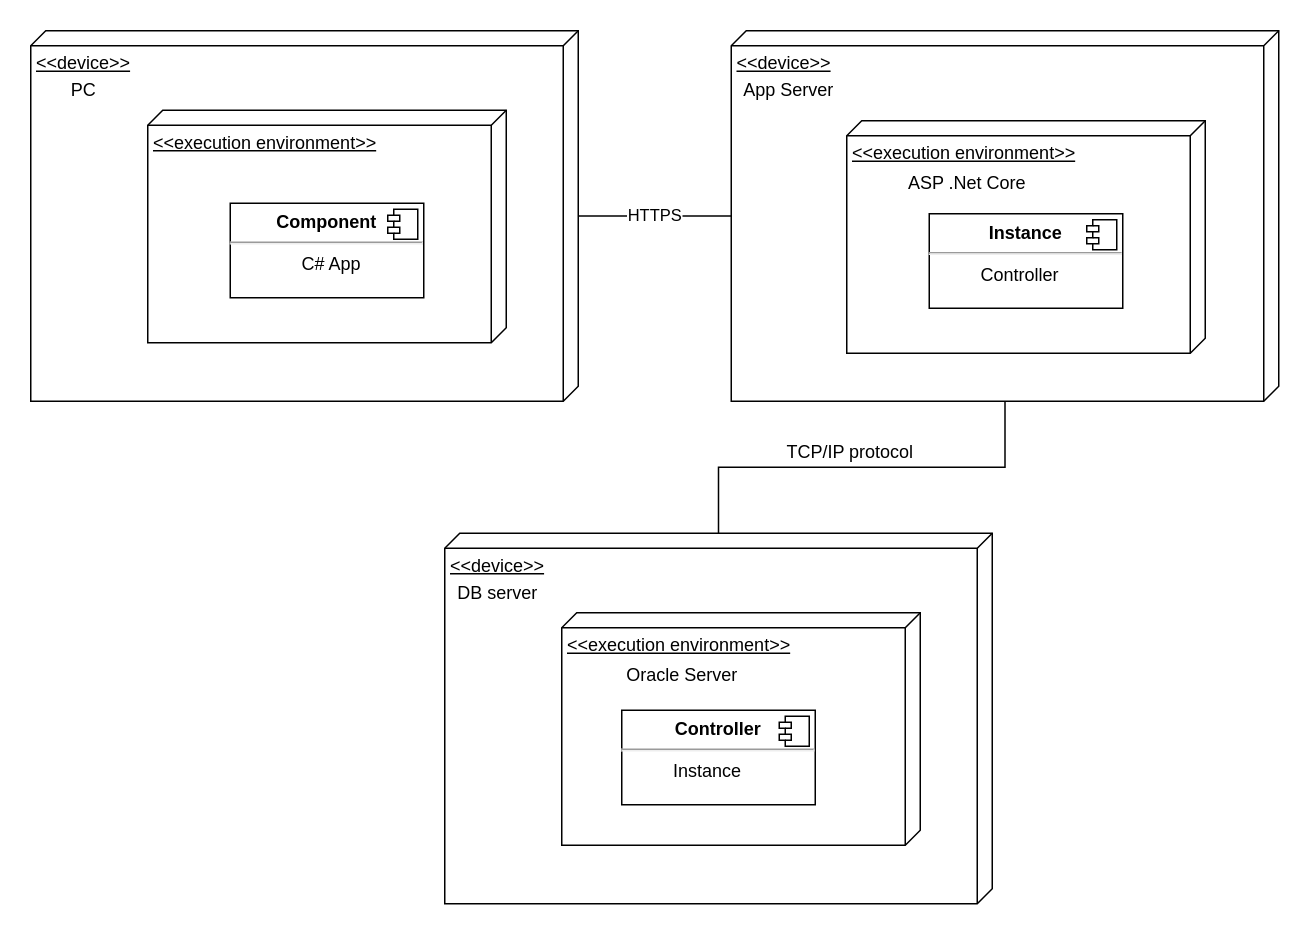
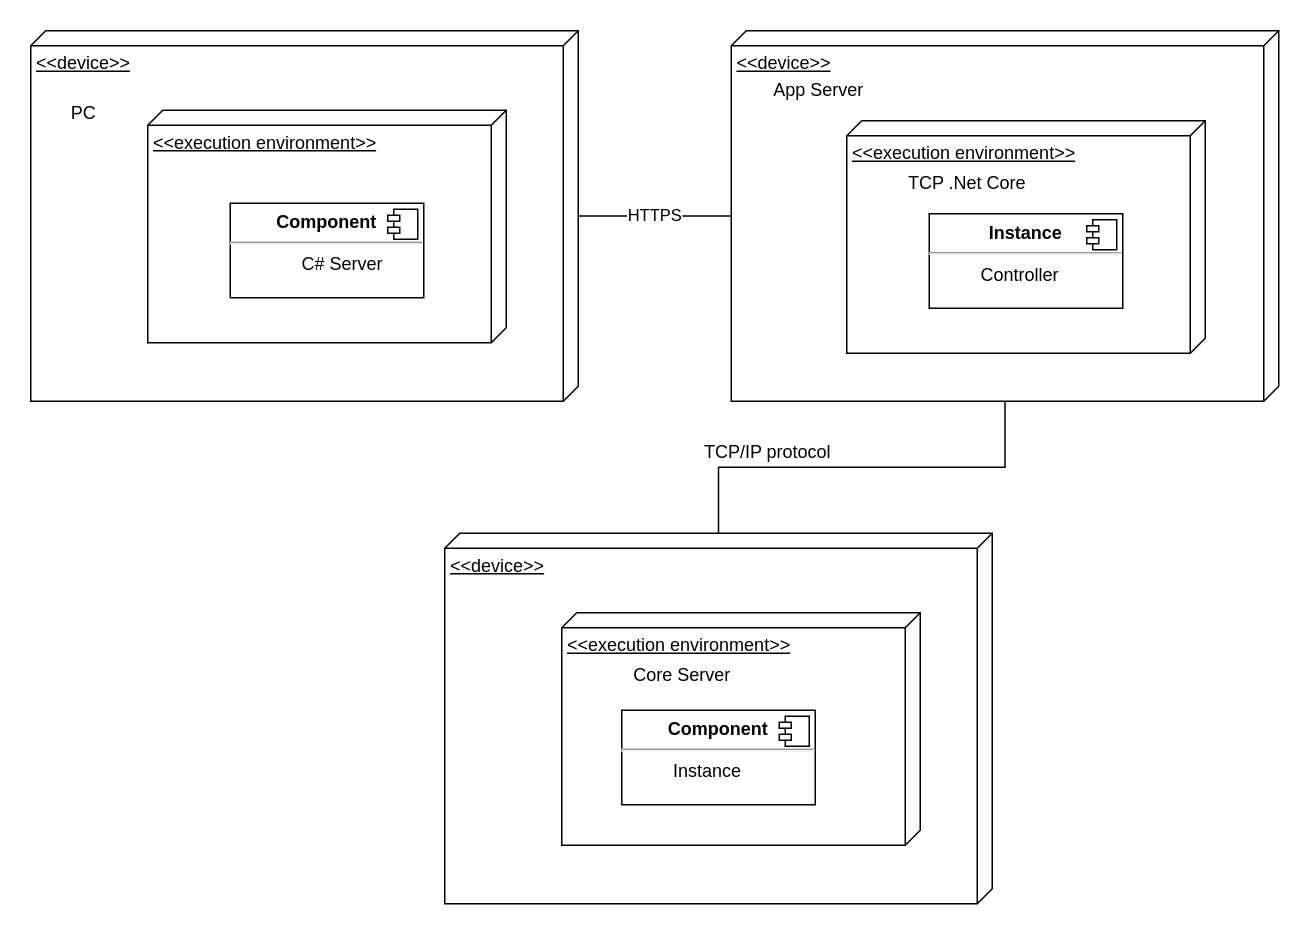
node "PC": moved (83, 91) -> (83, 113)
node "App Server": moved (788, 91) -> (818, 91)
node "ASP .Net Core": label "ASP .Net Core" -> "TCP .Net Core"
node "Component C# App": label "Component C# App" -> "Component C# Server"
node "TCP/IP protocol": moved (850, 452) -> (767, 452)
node "DB server": removed
node "Oracle Server": label "Oracle Server" -> "Core Server"
node "Controller Instance": label "Controller Instance" -> "Component Instance"
